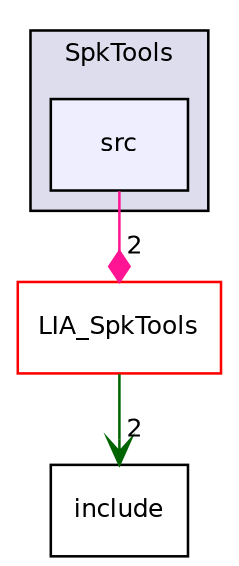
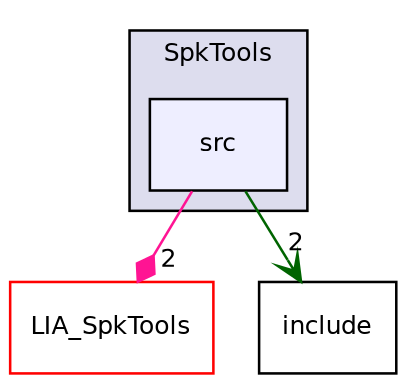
edge "LIA_SpkTools" -> "include": now "src" -> "include"
